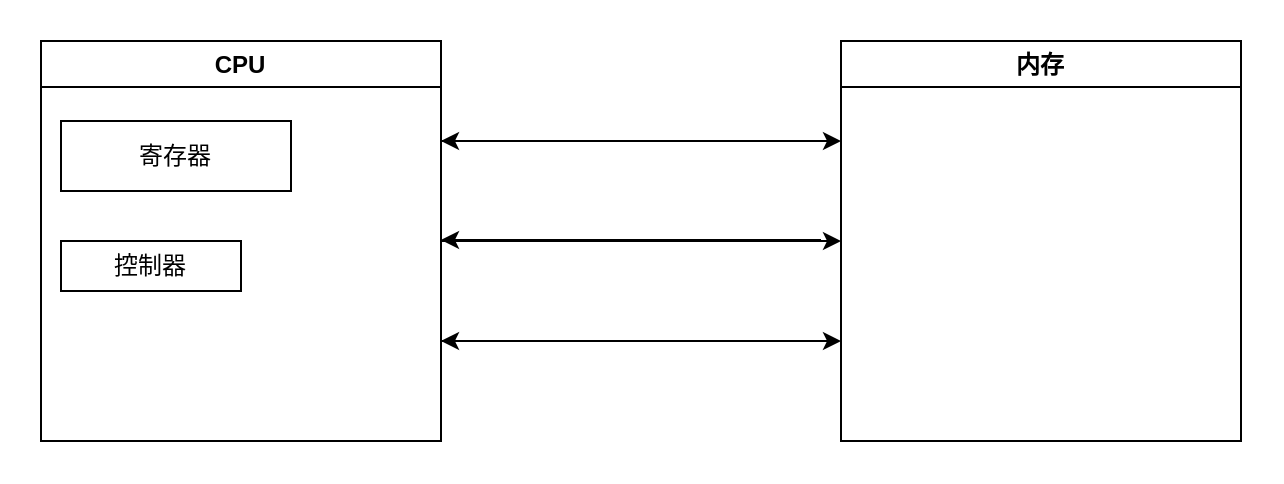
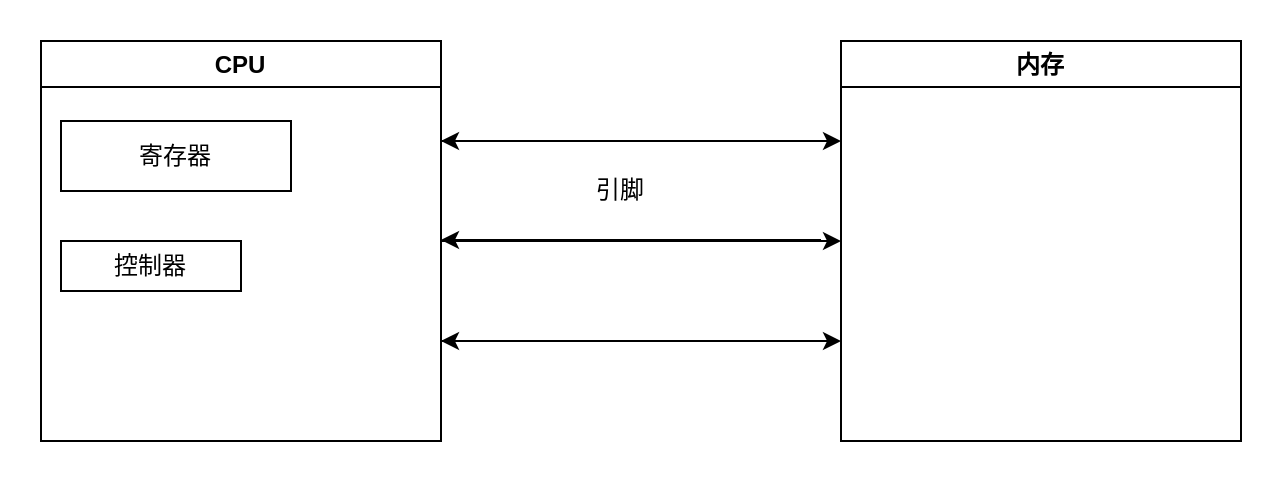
node "引脚": added
